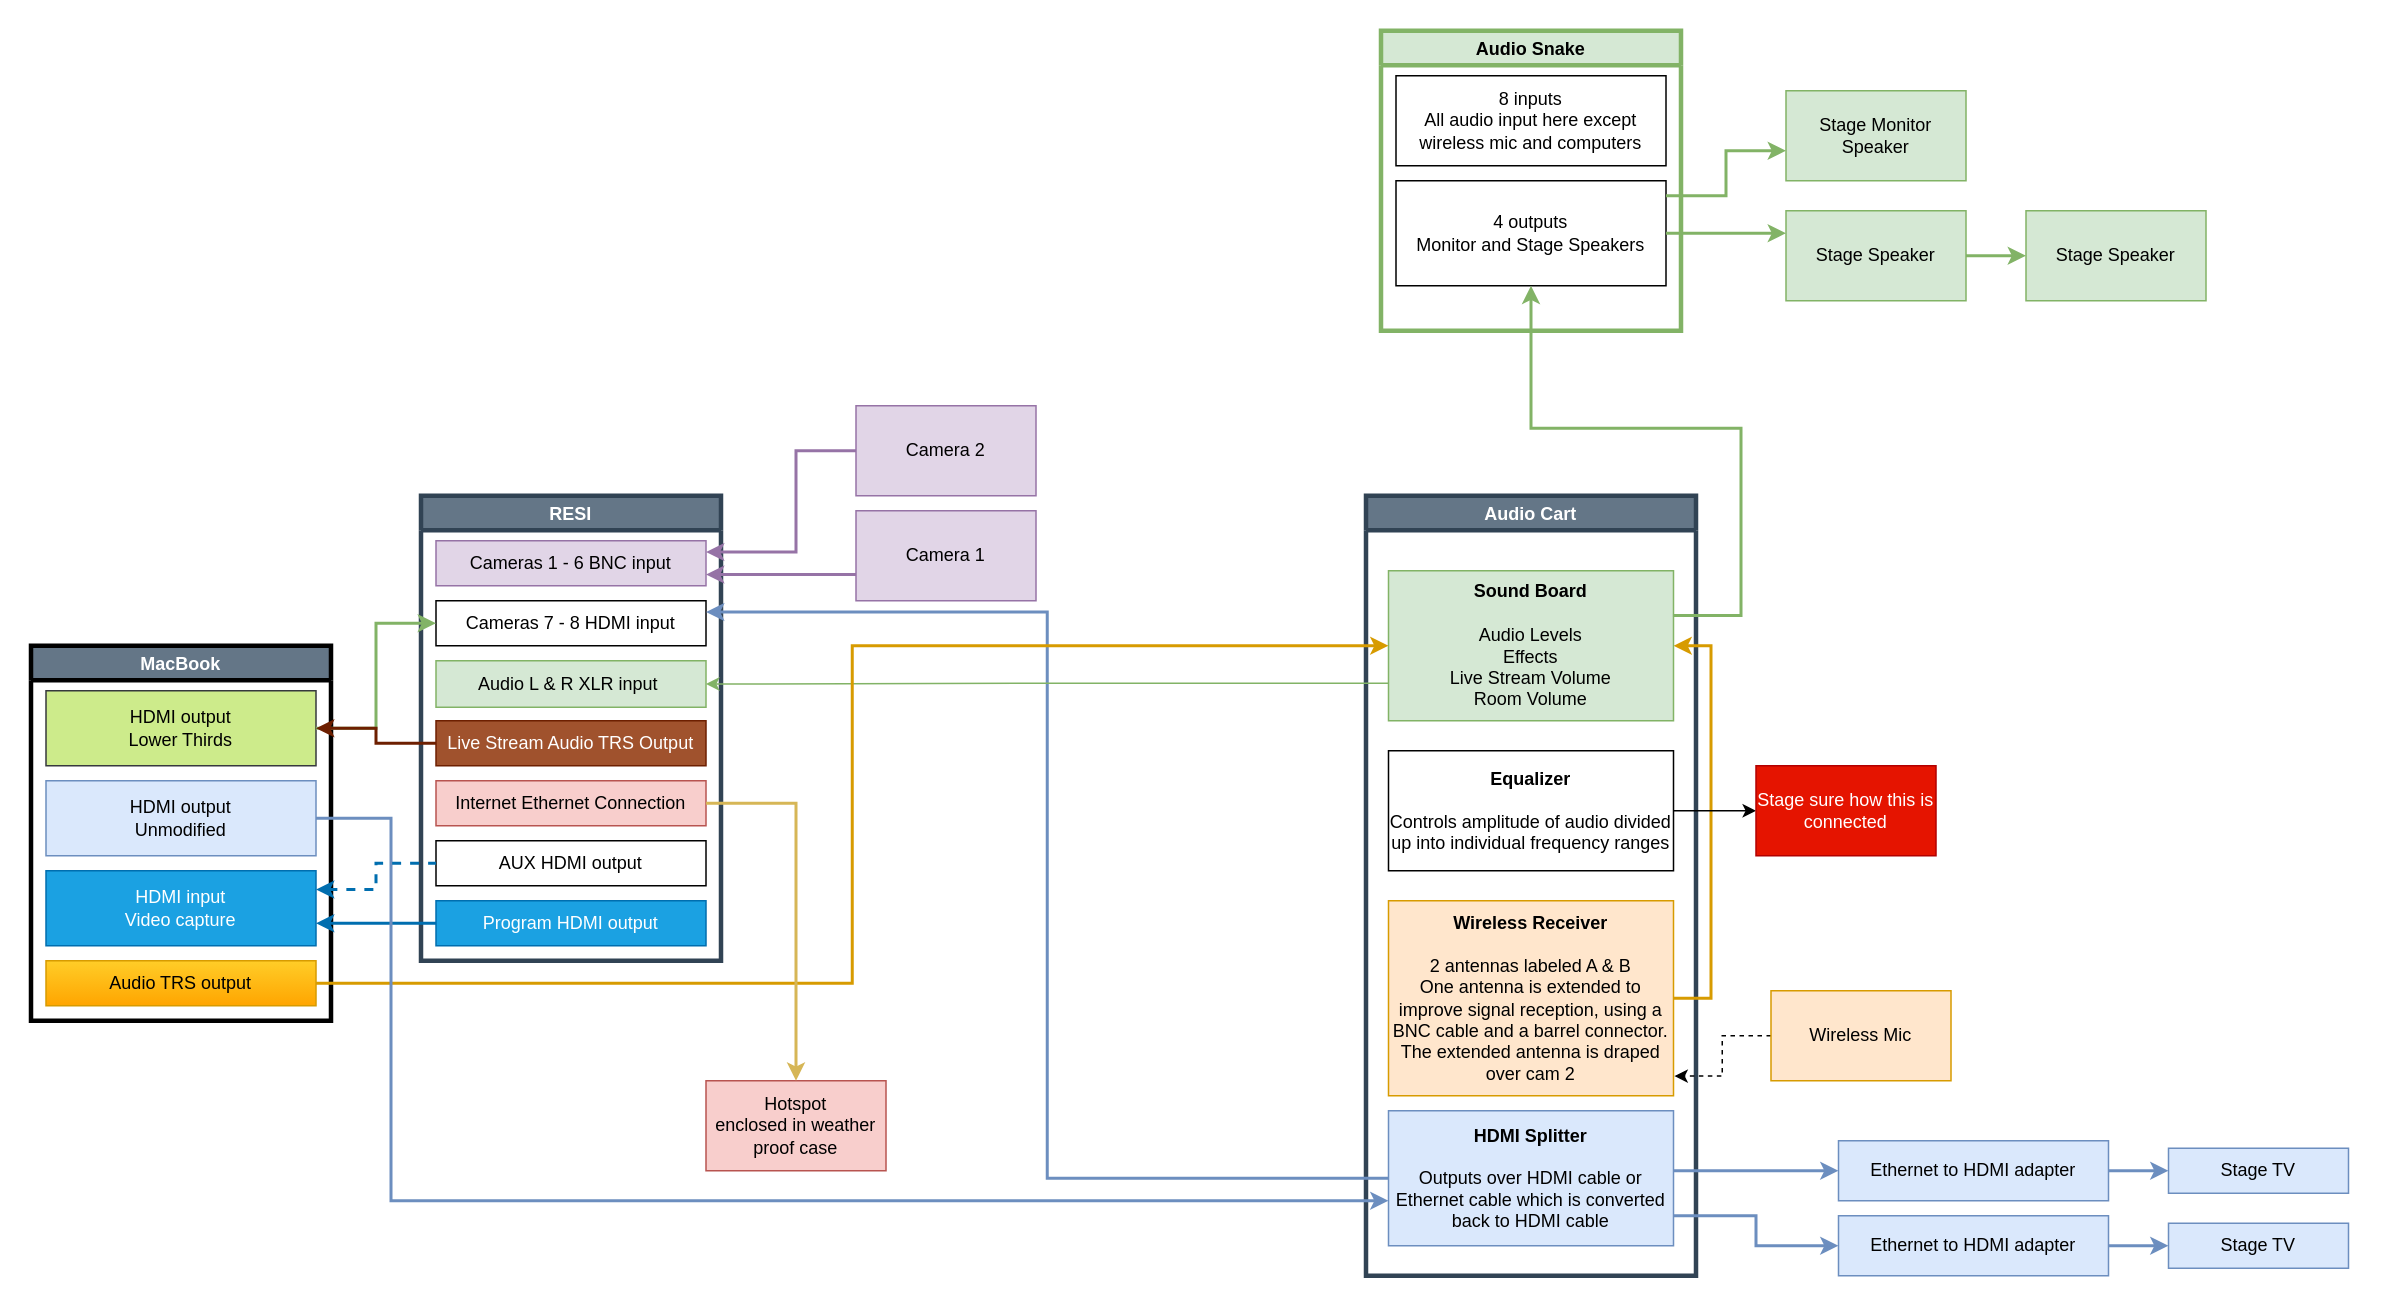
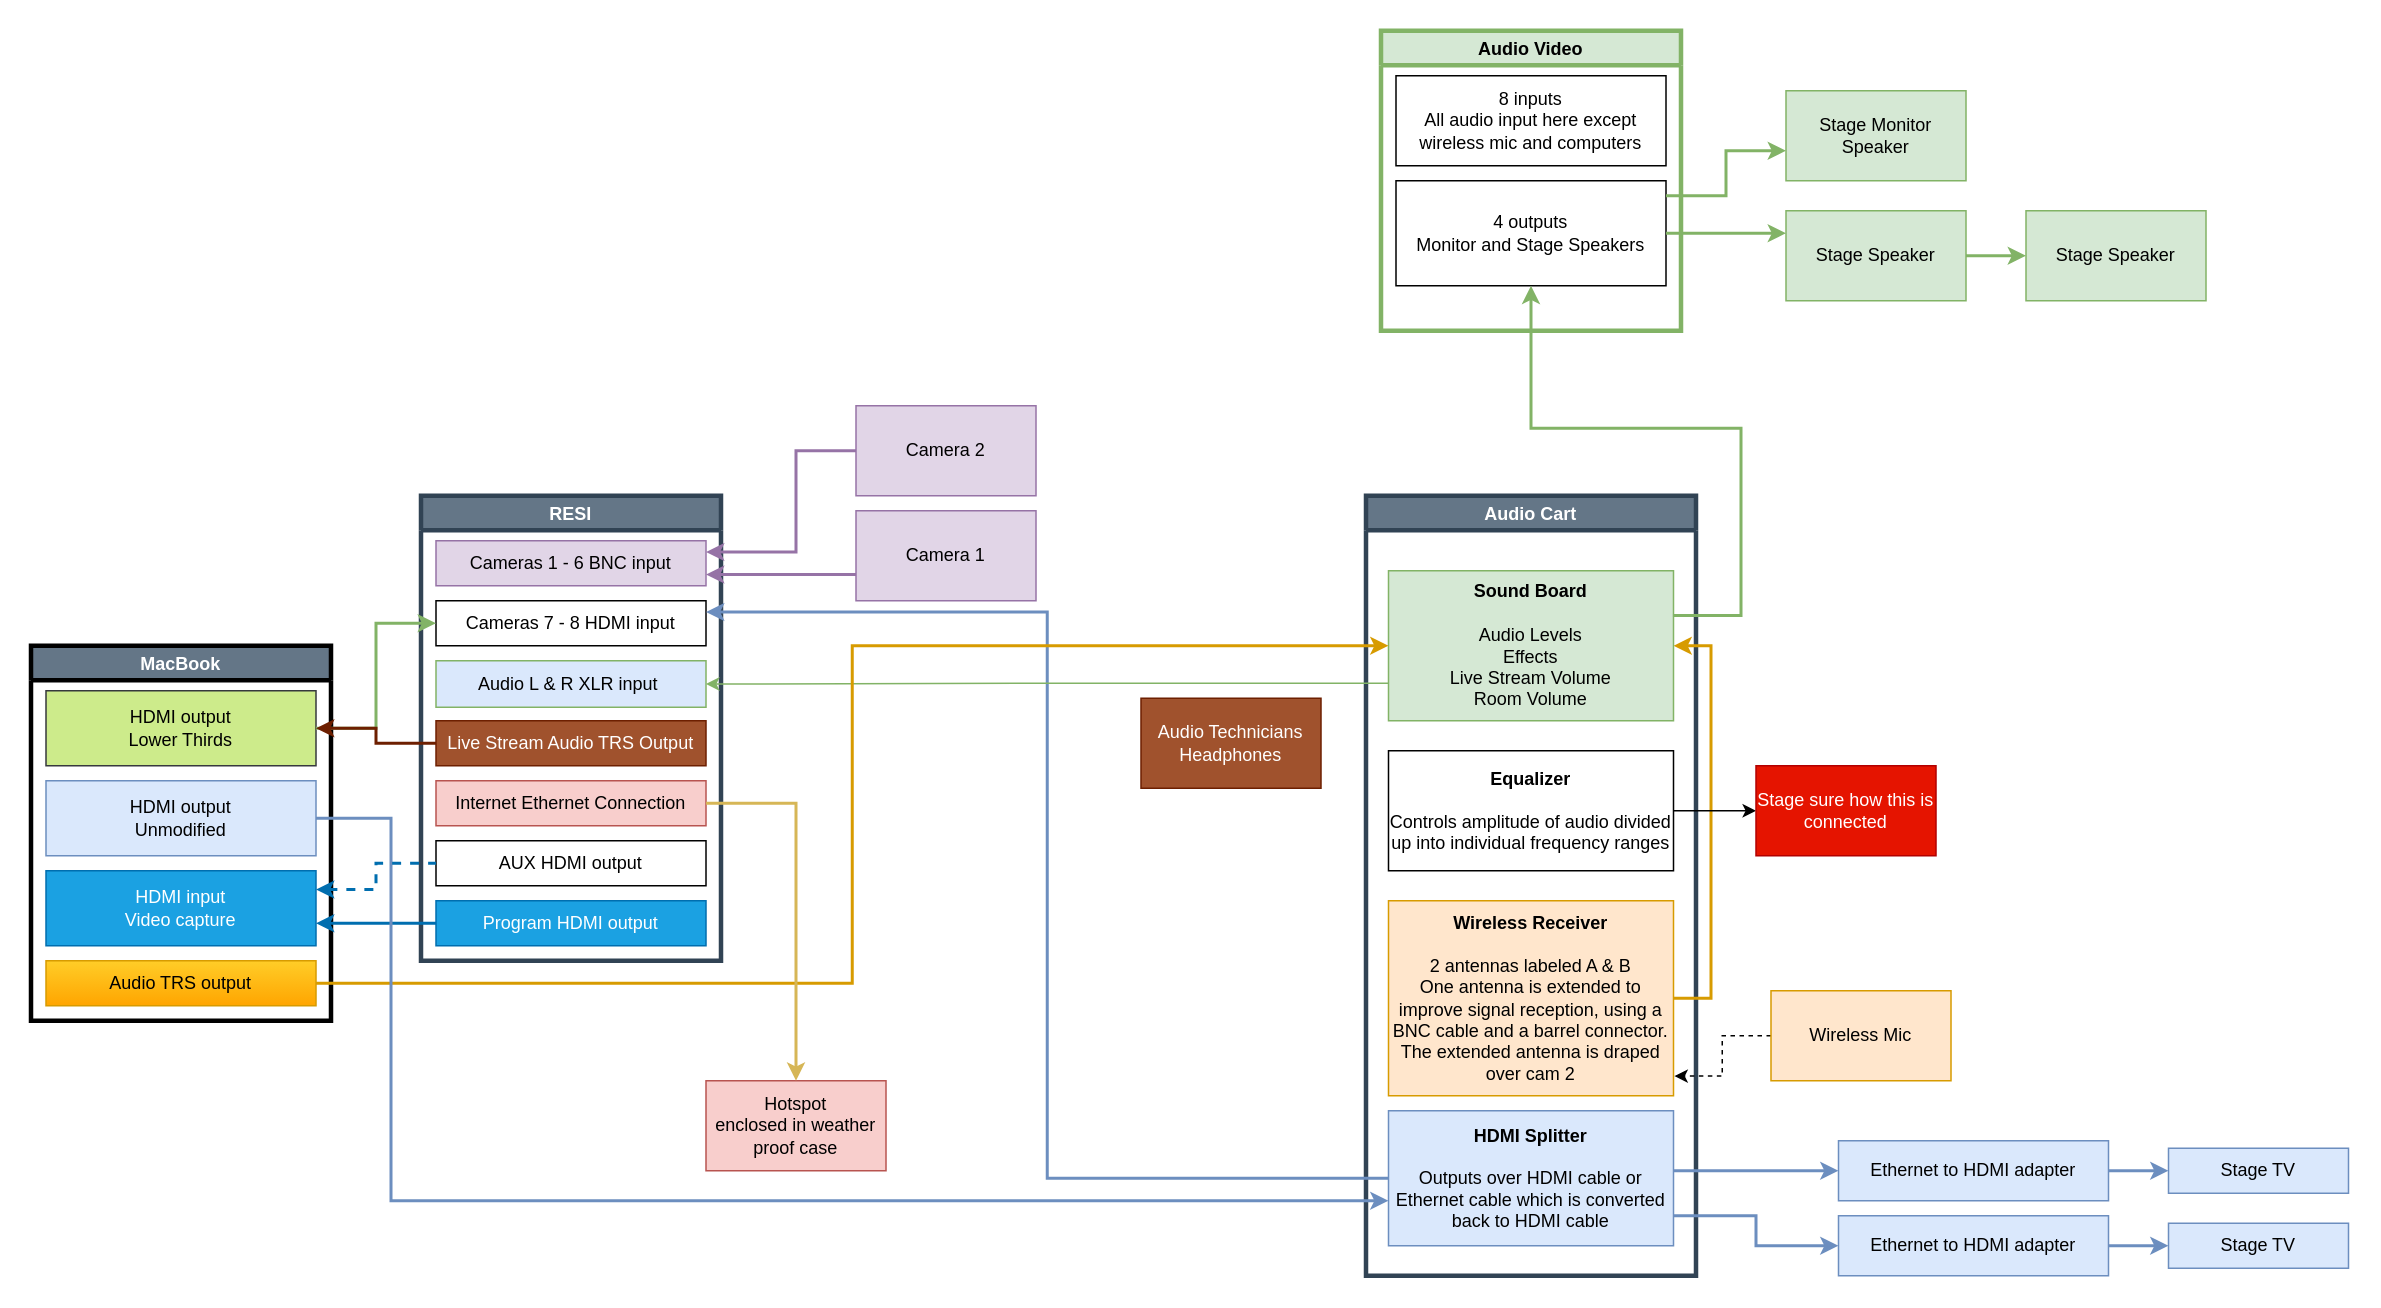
node "Audio Snake": label "Audio Snake" -> "Audio Video"
node "Audio L & R XLR input": fillcolor #d5e8d4 -> #dae8fc
node "Audio Technicians Headphones": added
